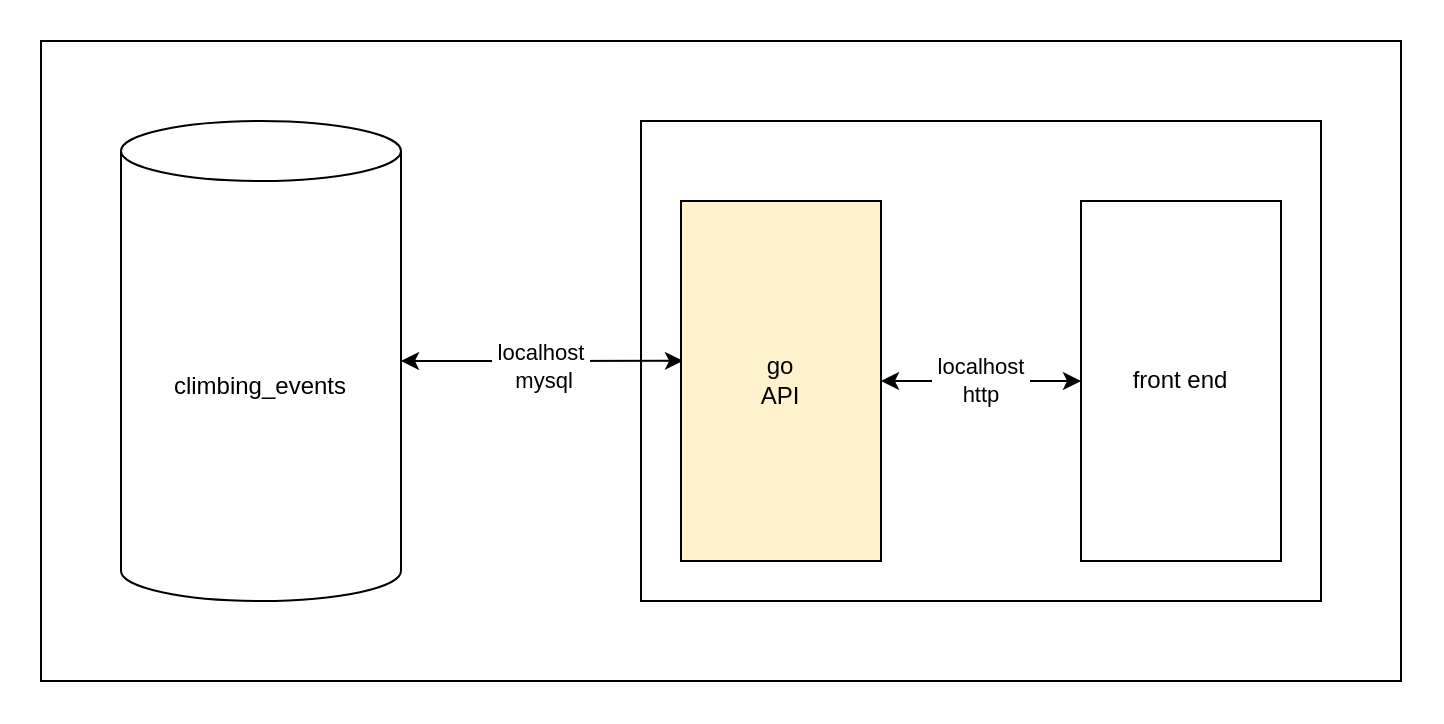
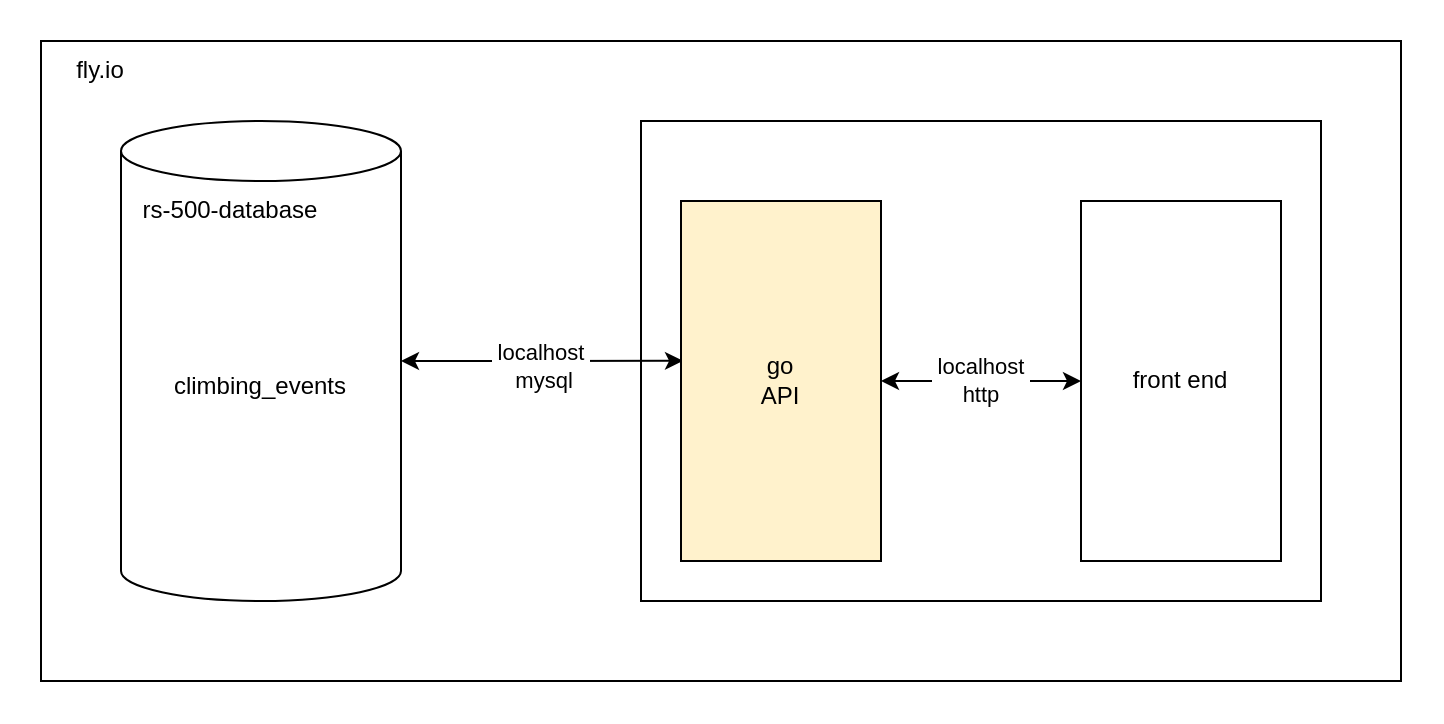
node "fly.io": added
node "rs-500-database": added
